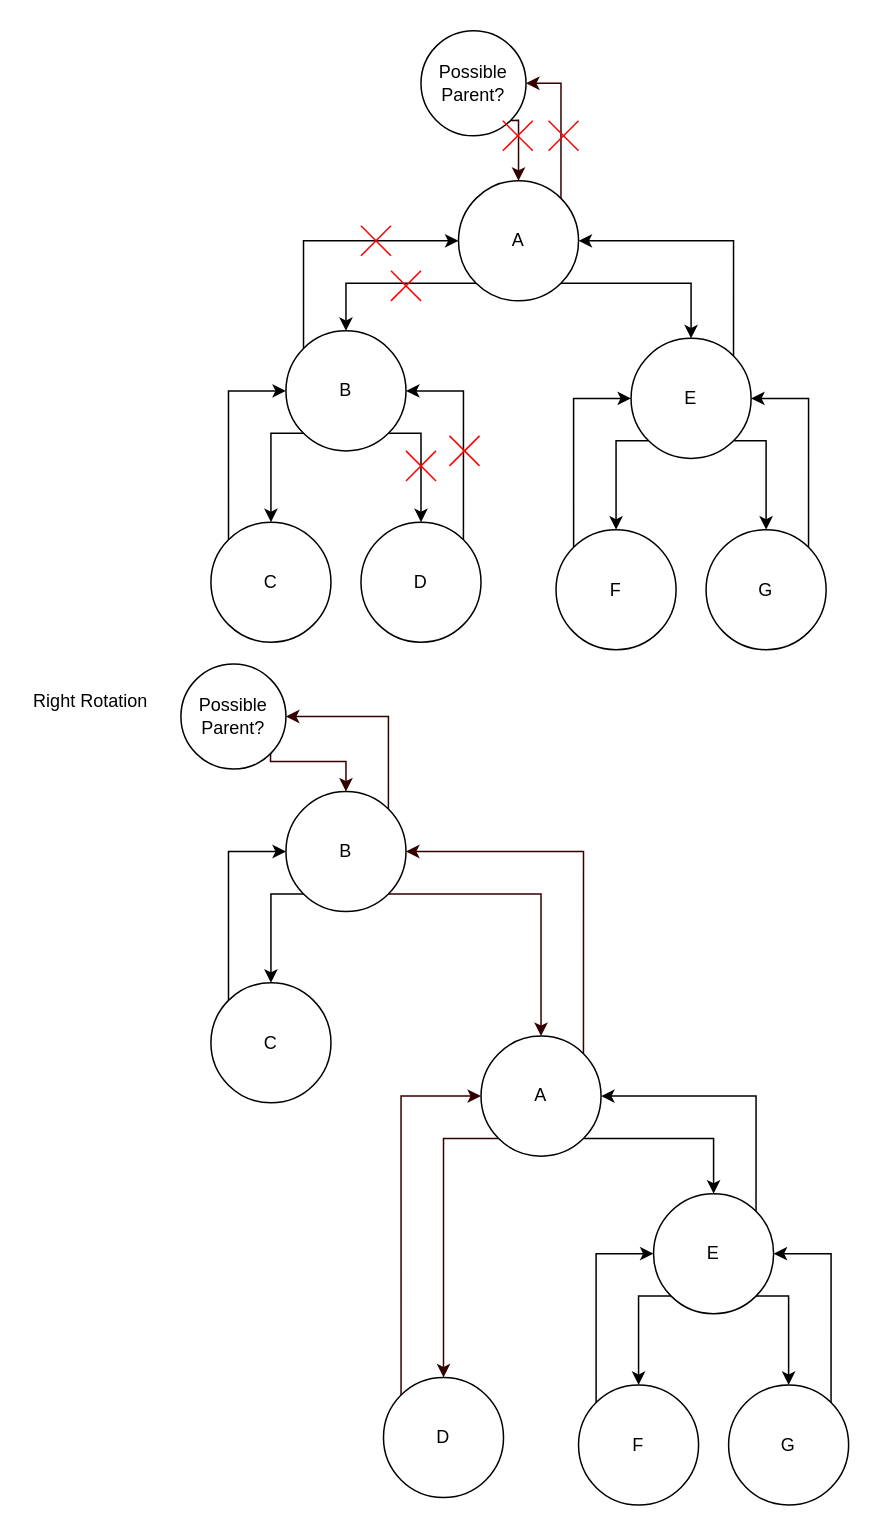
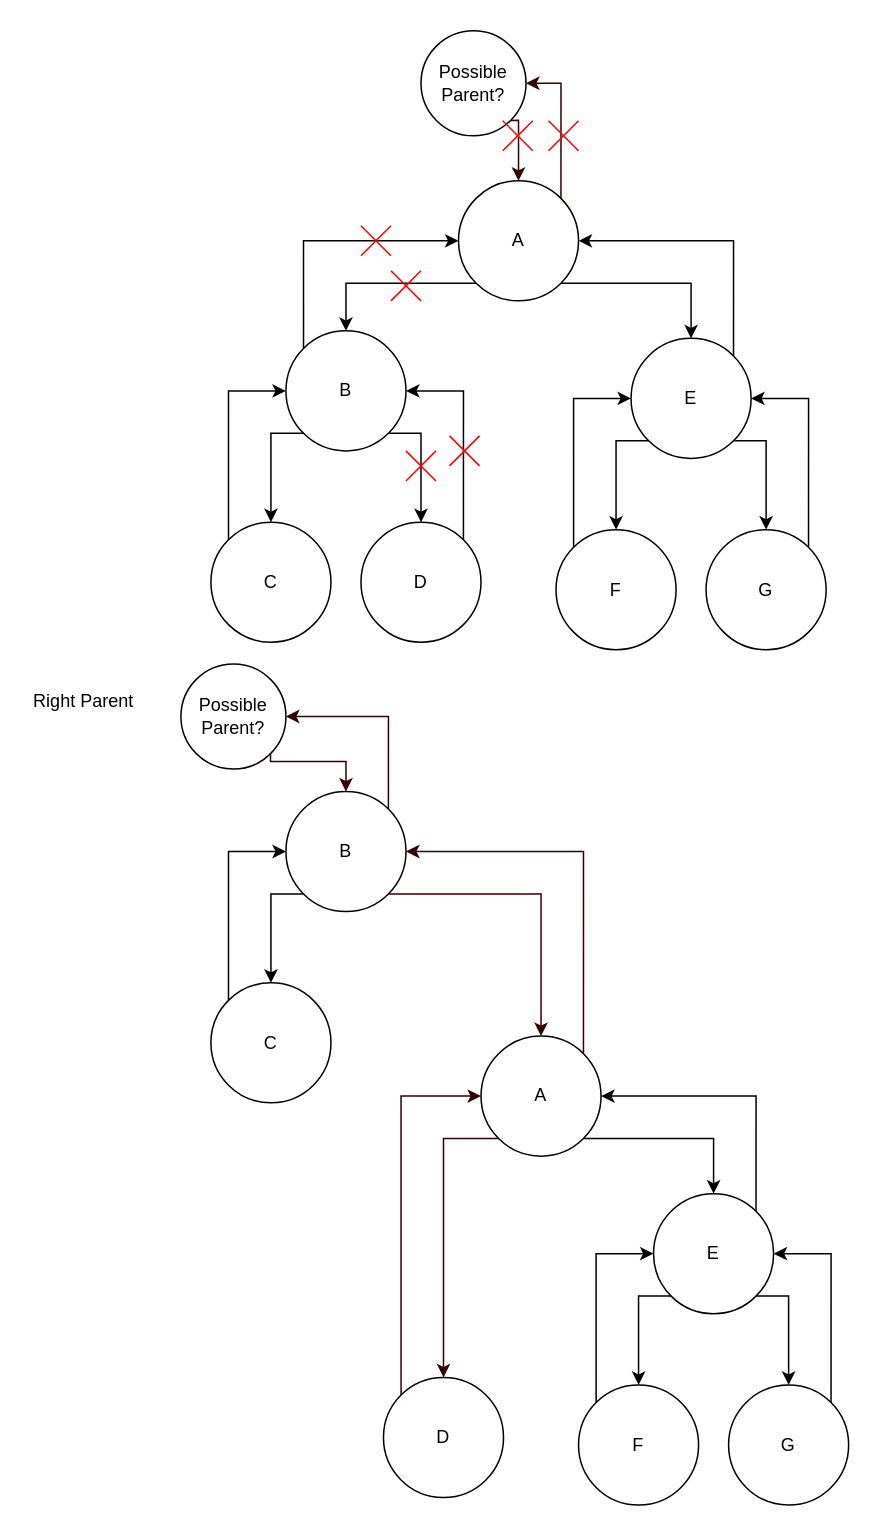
node "Right Rotation": label "Right Rotation" -> "Right Parent"
